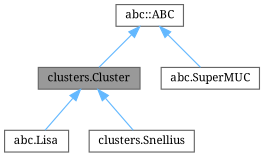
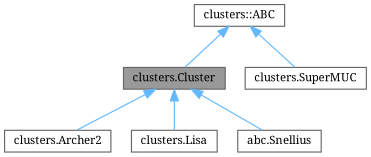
node "abc::ABC": label "abc::ABC" -> "clusters::ABC"
node "abc.SuperMUC": label "abc.SuperMUC" -> "clusters.SuperMUC"
node "abc.Lisa": label "abc.Lisa" -> "clusters.Lisa"
node "clusters.Archer2": added
node "clusters.Snellius": label "clusters.Snellius" -> "abc.Snellius"
